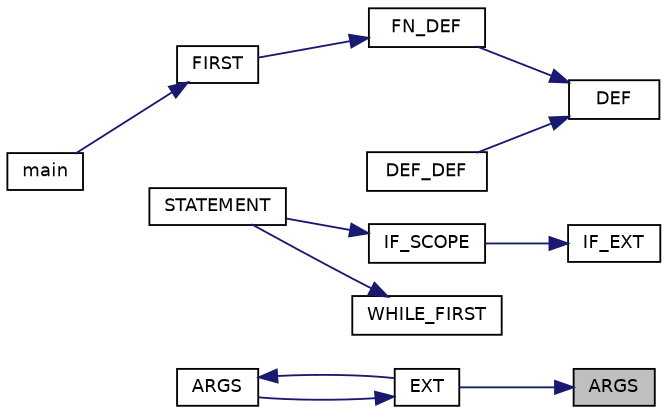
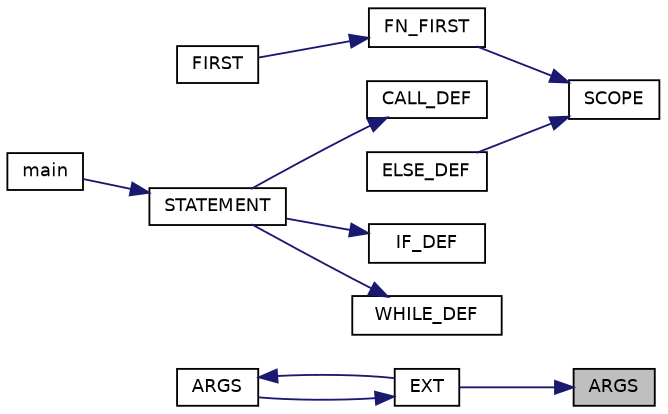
node "FN_DEF": label "FN_DEF" -> "FN_FIRST"
node "CALL_DEF": added
node "DEF": label "DEF" -> "SCOPE"
edge "main" -> "FIRST": now "main" -> "STATEMENT"
node "DEF_DEF": label "DEF_DEF" -> "ELSE_DEF"
node "IF_SCOPE": label "IF_SCOPE" -> "IF_DEF"
node "IF_EXT": removed
node "WHILE_FIRST": label "WHILE_FIRST" -> "WHILE_DEF"
